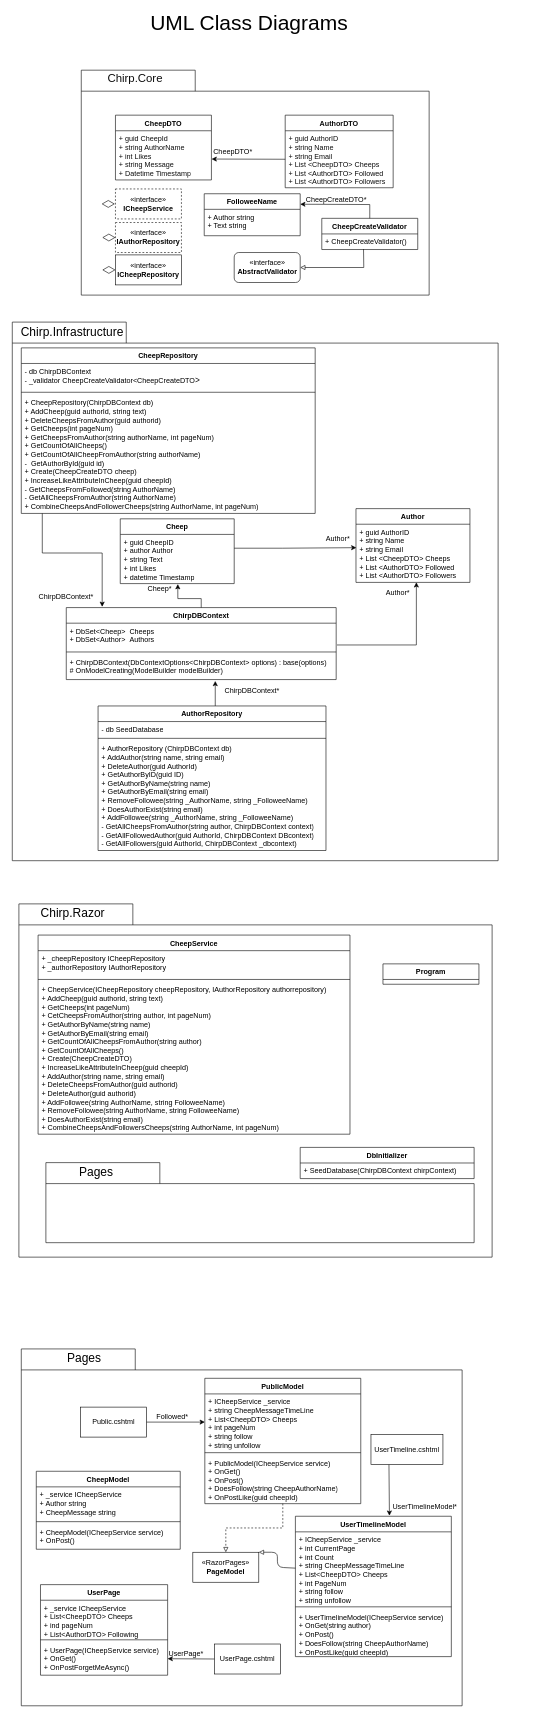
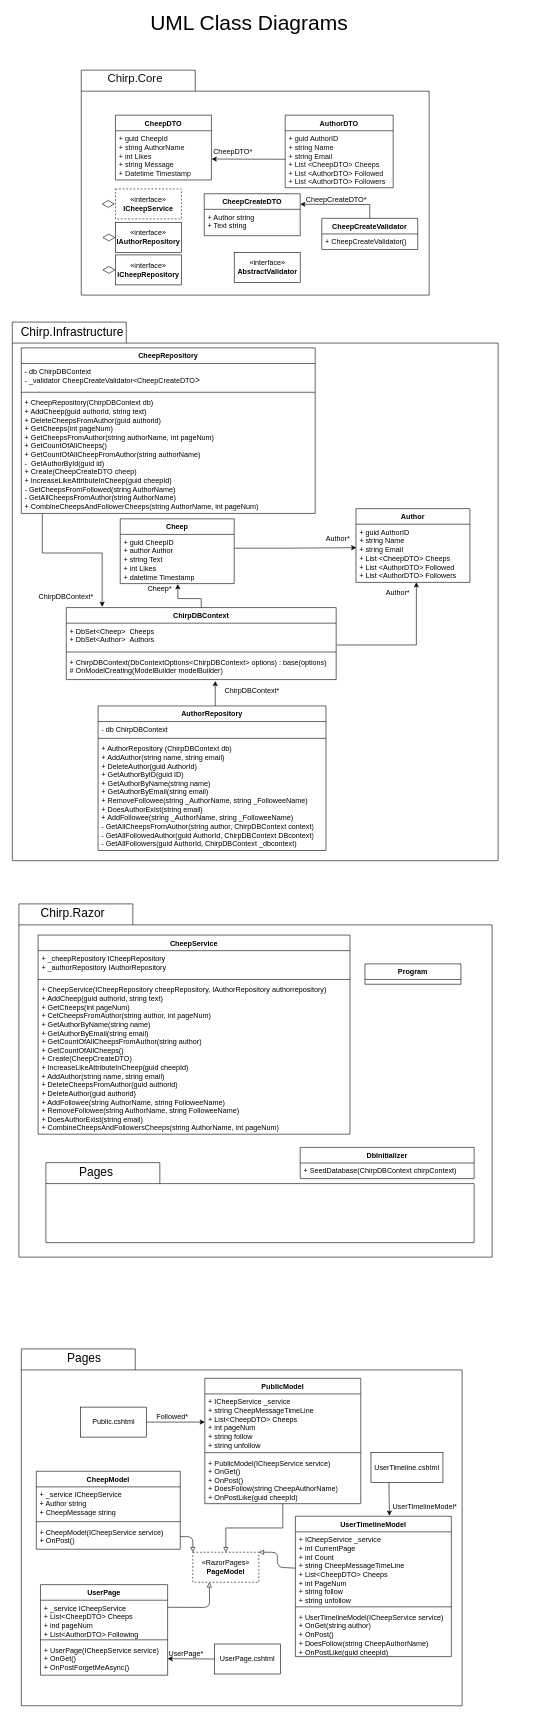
node "FolloweeName": label "FolloweeName" -> "CheepCreateDTO"
node "«interface» IAuthorRepository": style dashed -> solid
node "«interface» AbstractValidator": shape rounded rectangle -> rectangle
edge "+ CheepCreateValidator()" -> "«interface» AbstractValidator": removed
node "- db SeedDatabase": label "- db SeedDatabase" -> "- db ChirpDBContext"
node "Program": moved (431, 974) -> (413, 974)
node "UserTimeline.cshtml": moved (407, 1450) -> (407, 1468)
edge "PublicModel" -> "«RazorPages» PageModel": style dashed -> solid
edge "+ CheepModel(ICheepService service) + OnPost()" -> "«RazorPages» PageModel": added
node "«RazorPages» PageModel": style solid -> dashed
edge "UserPage" -> "«RazorPages» PageModel": added
